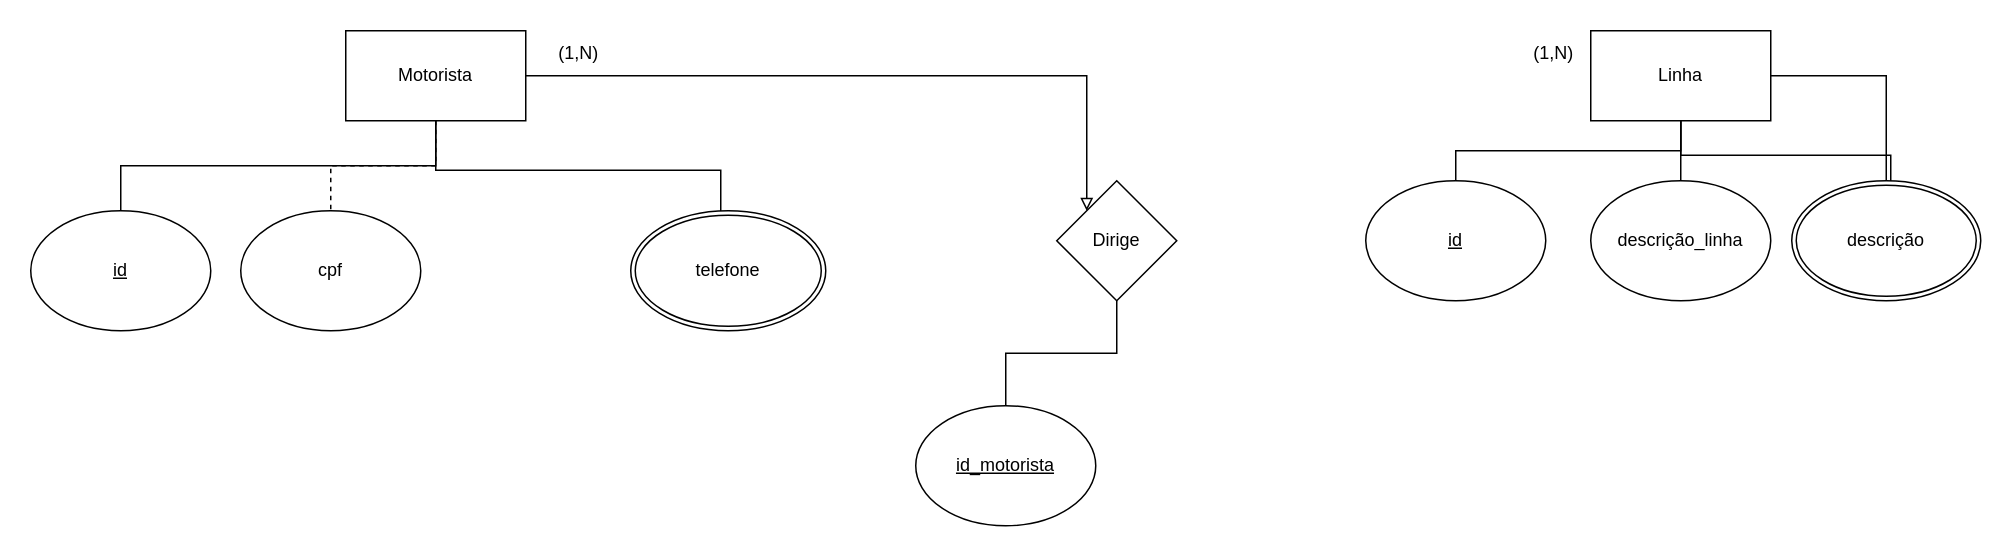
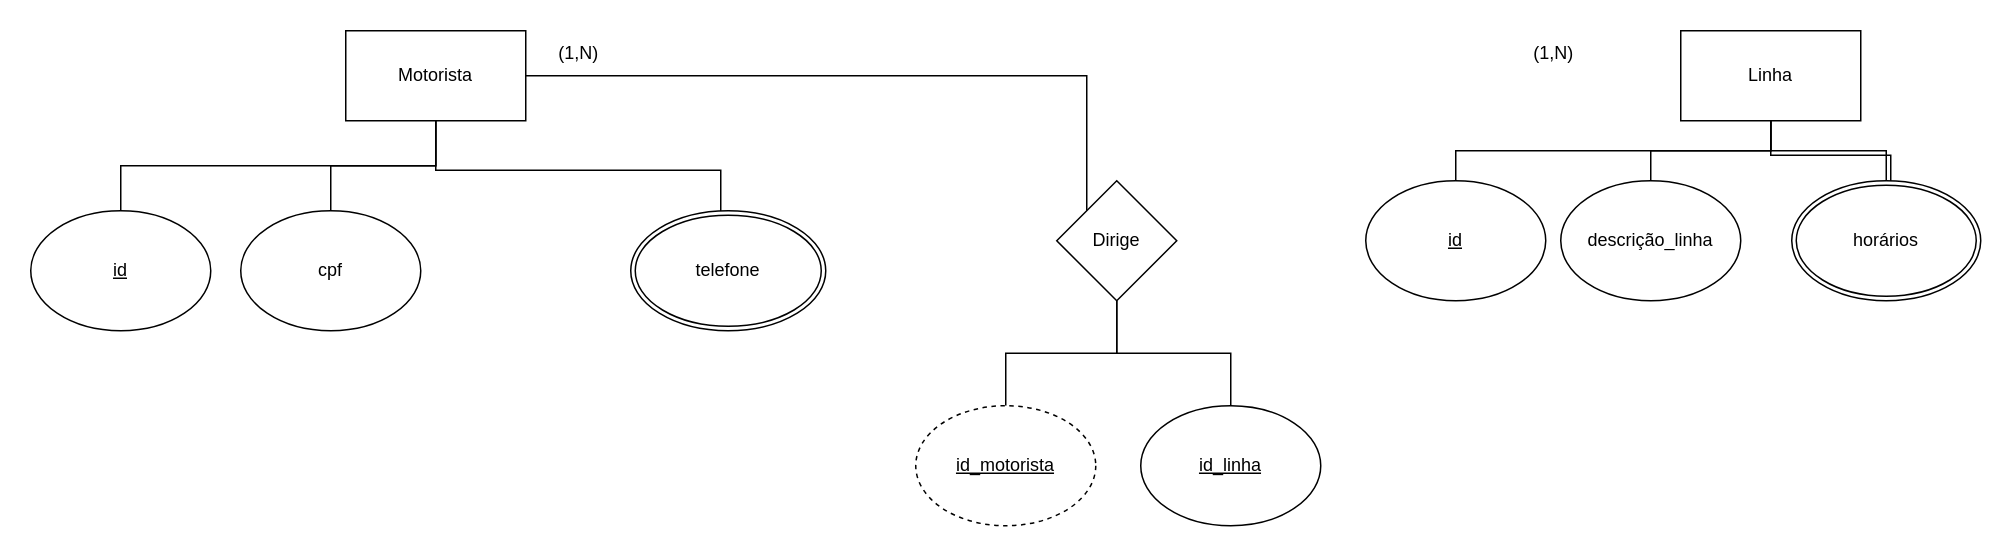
node "Linha": moved (1681, 76) -> (1771, 76)
edge "Motorista" -- "cpf": style dashed -> solid
edge "Motorista" -> "Dirige": arrowhead block -> none
node "descrição_linha": moved (1681, 241) -> (1651, 241)
node "descrição": label "descrição" -> "horários"
edge "Dirige" -- "id_linha": added
node "id_motorista": style solid -> dashed
node "id_linha": added
